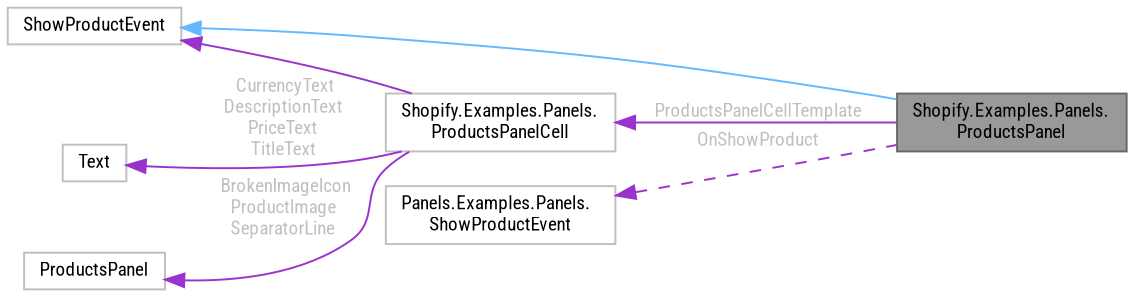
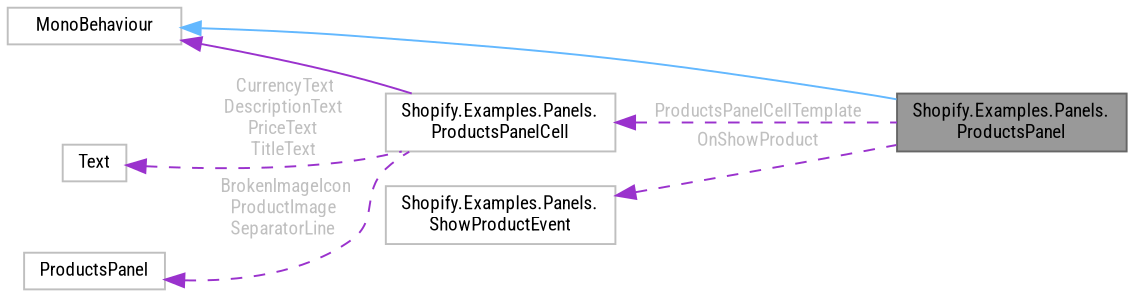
node "ShowProductEvent": label "ShowProductEvent" -> "MonoBehaviour"
edge "Shopify.Examples.Panels. ProductsPanel" -> "Shopify.Examples.Panels. ProductsPanelCell": style solid -> dashed
edge "Shopify.Examples.Panels. ProductsPanelCell" -> "Text": style solid -> dashed
node "Panels.Examples.Panels. ShowProductEvent": label "Panels.Examples.Panels. ShowProductEvent" -> "Shopify.Examples.Panels. ShowProductEvent"
edge "Shopify.Examples.Panels. ProductsPanelCell" -> "ProductsPanel": style solid -> dashed
